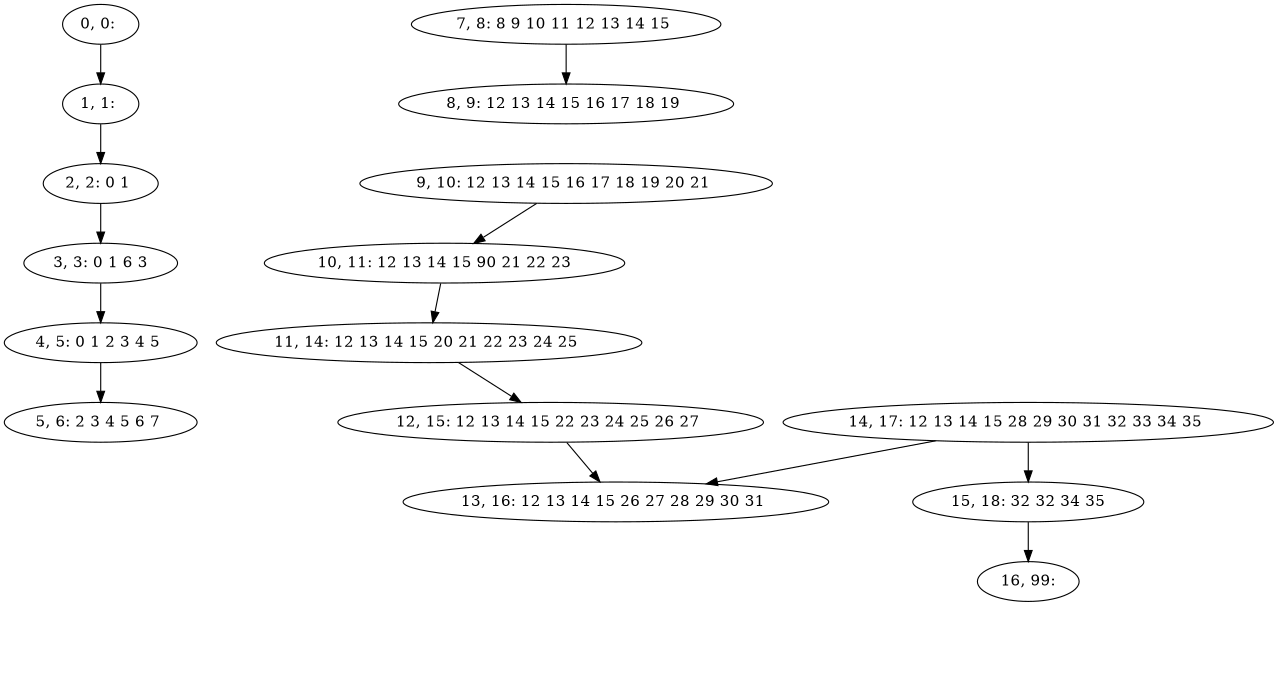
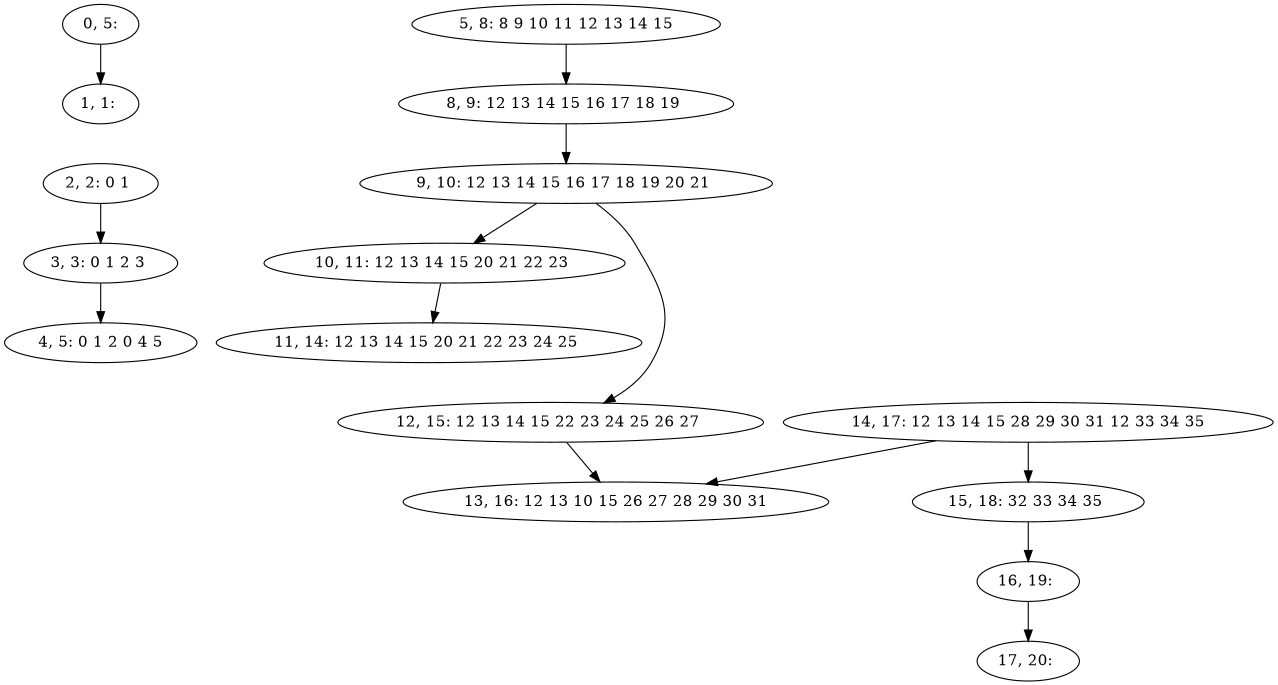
node "0, 0:": label "0, 0:" -> "0, 5:"
node "7, 8: 8 9 10 11 12 13 14 15": label "7, 8: 8 9 10 11 12 13 14 15" -> "5, 8: 8 9 10 11 12 13 14 15"
edge "1, 1:" -> "2, 2: 0 1": removed
edge "8, 9: 12 13 14 15 16 17 18 19" -> "9, 10: 12 13 14 15 16 17 18 19 20 21": added
node "3, 3: 0 1 6 3": label "3, 3: 0 1 6 3" -> "3, 3: 0 1 2 3"
node "10, 11: 12 13 14 15 90 21 22 23": label "10, 11: 12 13 14 15 90 21 22 23" -> "10, 11: 12 13 14 15 20 21 22 23"
node "4, 5: 0 1 2 3 4 5": label "4, 5: 0 1 2 3 4 5" -> "4, 5: 0 1 2 0 4 5"
edge "11, 14: 12 13 14 15 20 21 22 23 24 25" -> "12, 15: 12 13 14 15 22 23 24 25 26 27": now "9, 10: 12 13 14 15 16 17 18 19 20 21" -> "12, 15: 12 13 14 15 22 23 24 25 26 27"
node "5, 6: 2 3 4 5 6 7": removed
node "14, 17: 12 13 14 15 28 29 30 31 32 33 34 35": label "14, 17: 12 13 14 15 28 29 30 31 32 33 34 35" -> "14, 17: 12 13 14 15 28 29 30 31 12 33 34 35"
node "13, 16: 12 13 14 15 26 27 28 29 30 31": label "13, 16: 12 13 14 15 26 27 28 29 30 31" -> "13, 16: 12 13 10 15 26 27 28 29 30 31"
node "15, 18: 32 32 34 35": label "15, 18: 32 32 34 35" -> "15, 18: 32 33 34 35"
node "16, 99:": label "16, 99:" -> "16, 19:"
node "17, 20:": added
